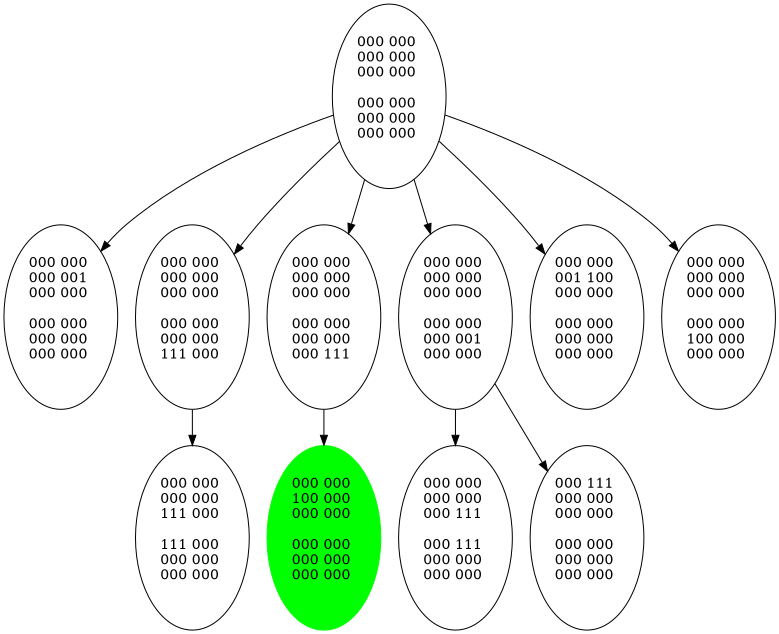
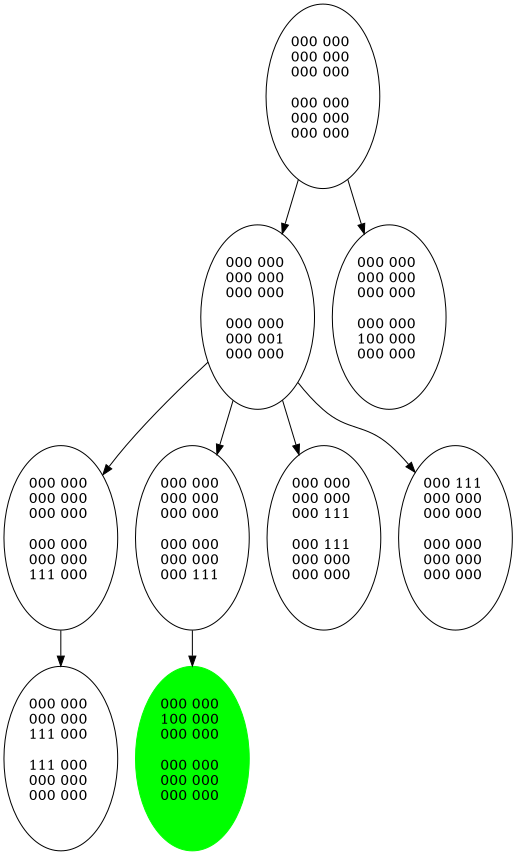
edge "000 000 000 000 000 000 000 000 000 000 000 000" -> "000 000 000 000 000 000 000 000 000 000 111 000": now "000 000 000 000 000 000 000 000 000 001 000 000" -> "000 000 000 000 000 000 000 000 000 000 111 000"
edge "000 000 000 000 000 000 000 000 000 000 000 000" -> "000 000 000 000 000 000 000 000 000 000 000 111": now "000 000 000 000 000 000 000 000 000 001 000 000" -> "000 000 000 000 000 000 000 000 000 000 000 111"
node "000 000 000 001 000 000 000 000 000 000 000 000": removed
node "000 000 001 100 000 000 000 000 000 000 000 000": removed
